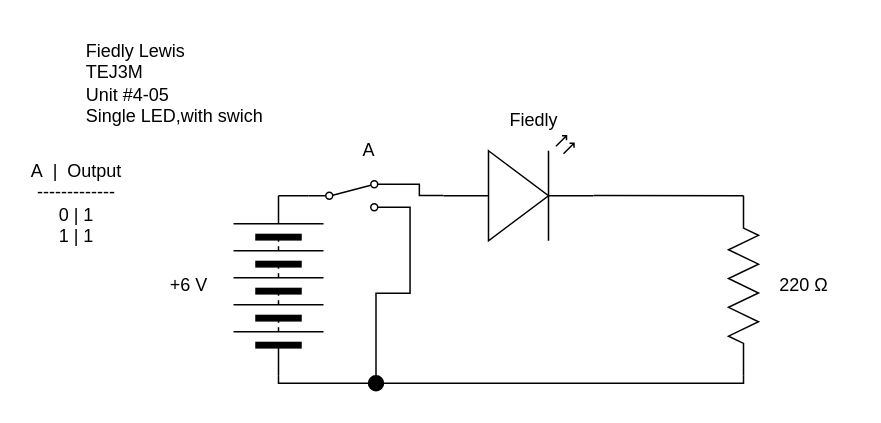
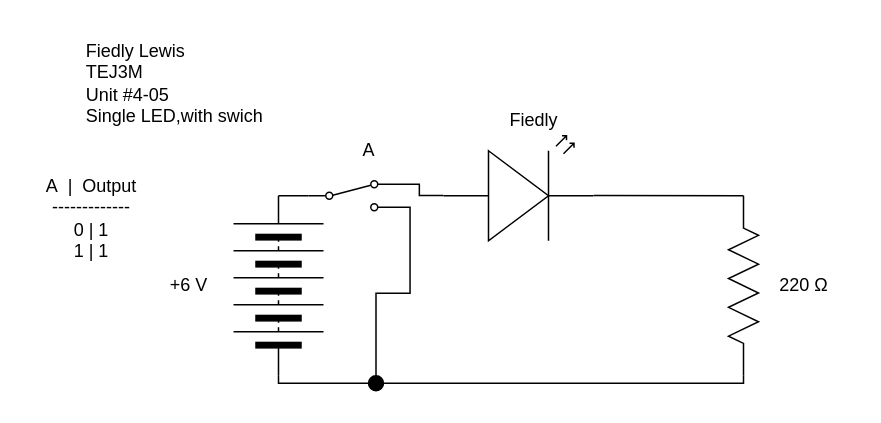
node "A | Output ------------- 0 | 1 1 | 1": moved (76, 203) -> (91, 218)
